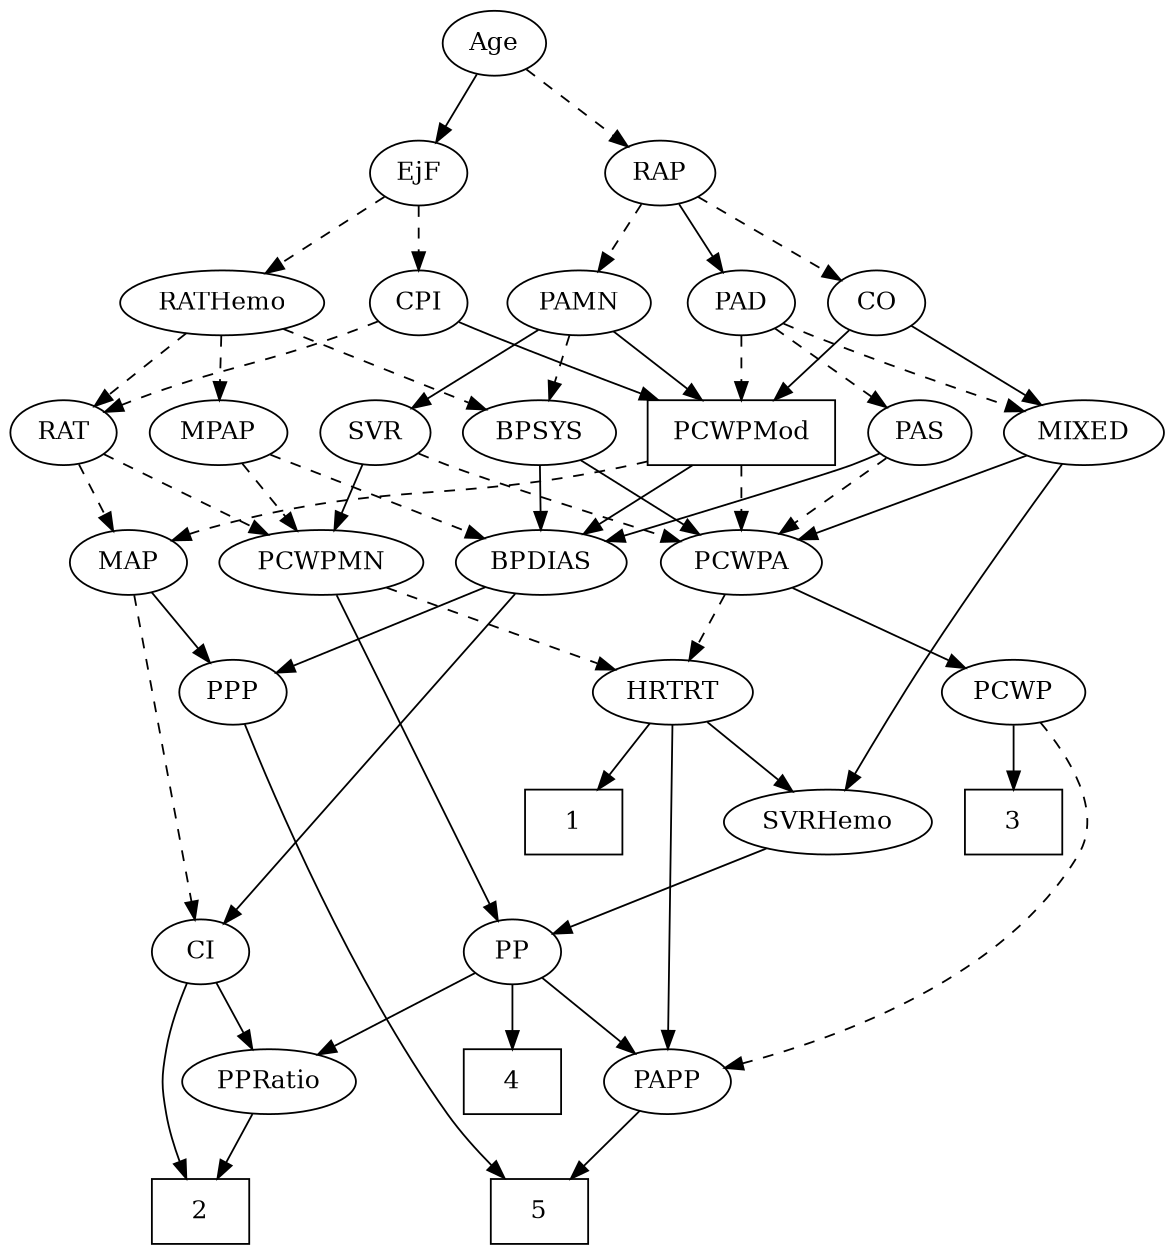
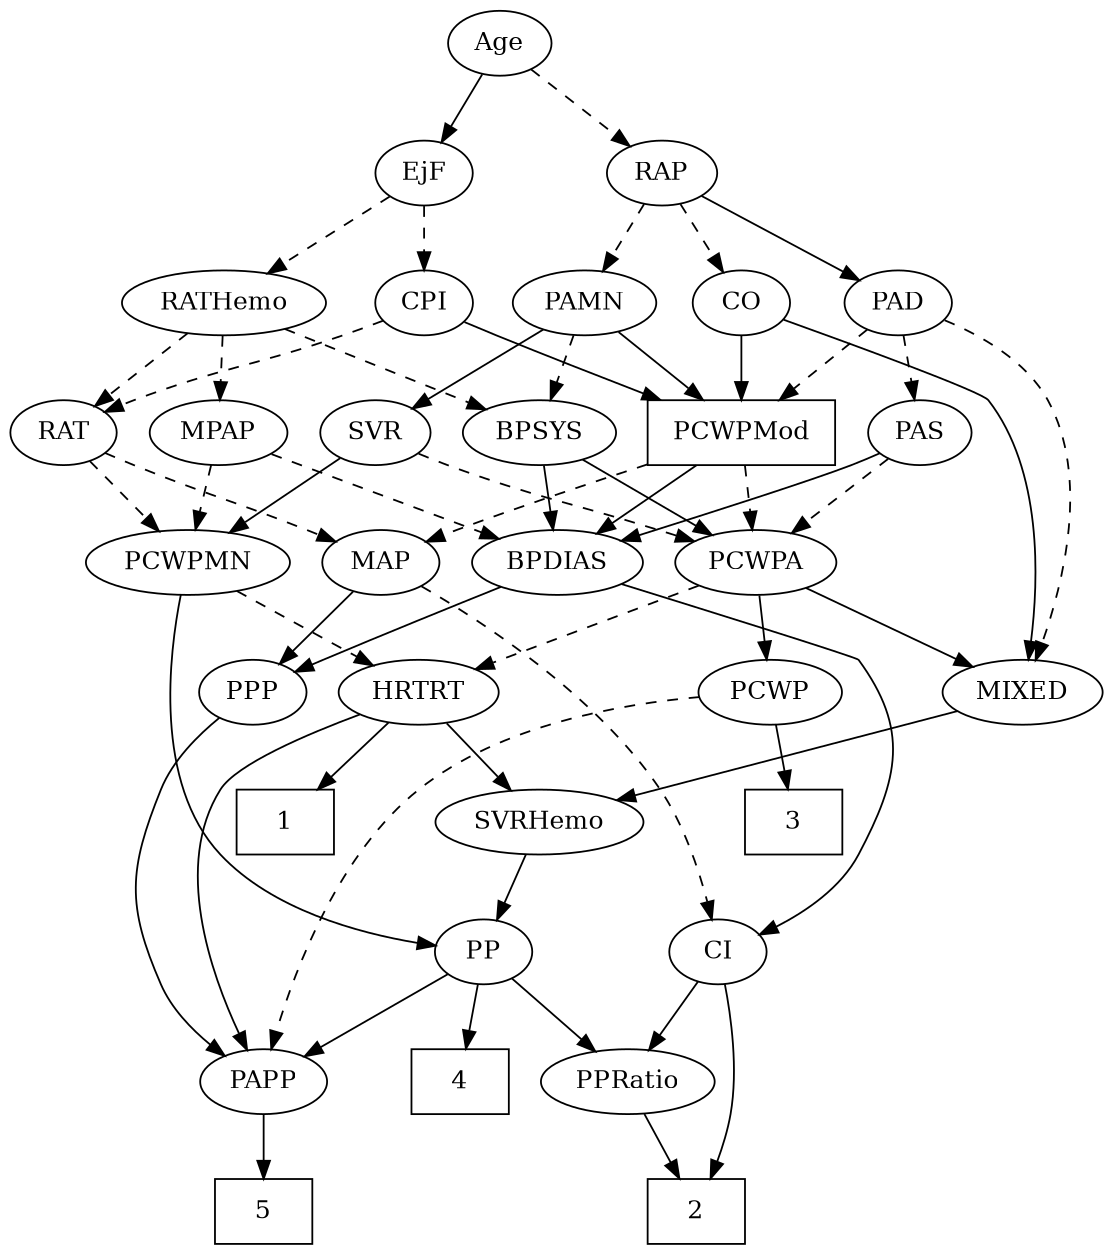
edge "MIXED" -> "PCWPA": reversed
edge "PPP" -> "5": now "PPP" -> "PAPP"
